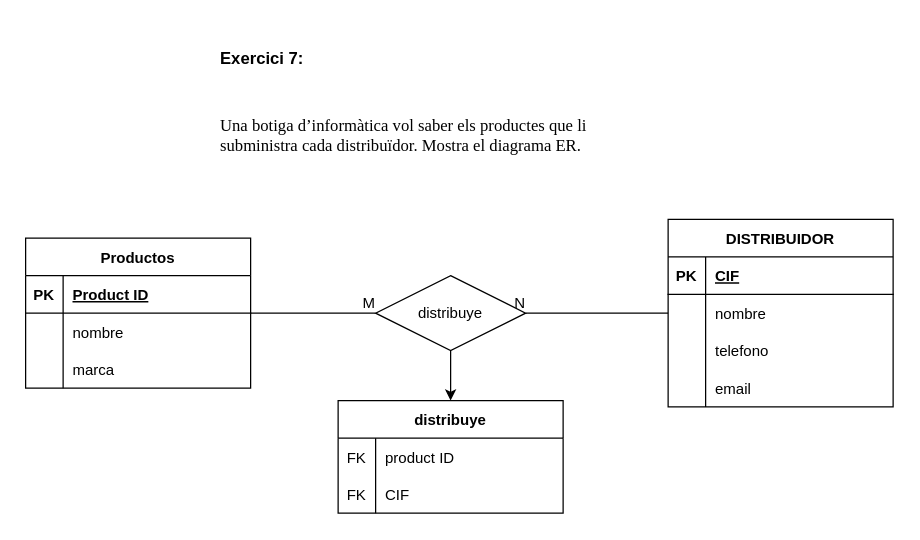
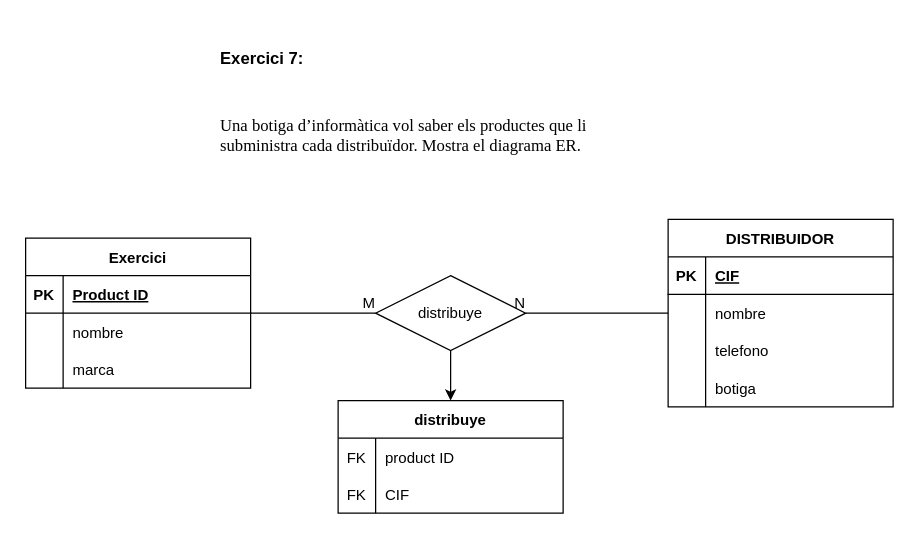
node "Productos": label "Productos" -> "Exercici"
node "email": label "email" -> "botiga"
